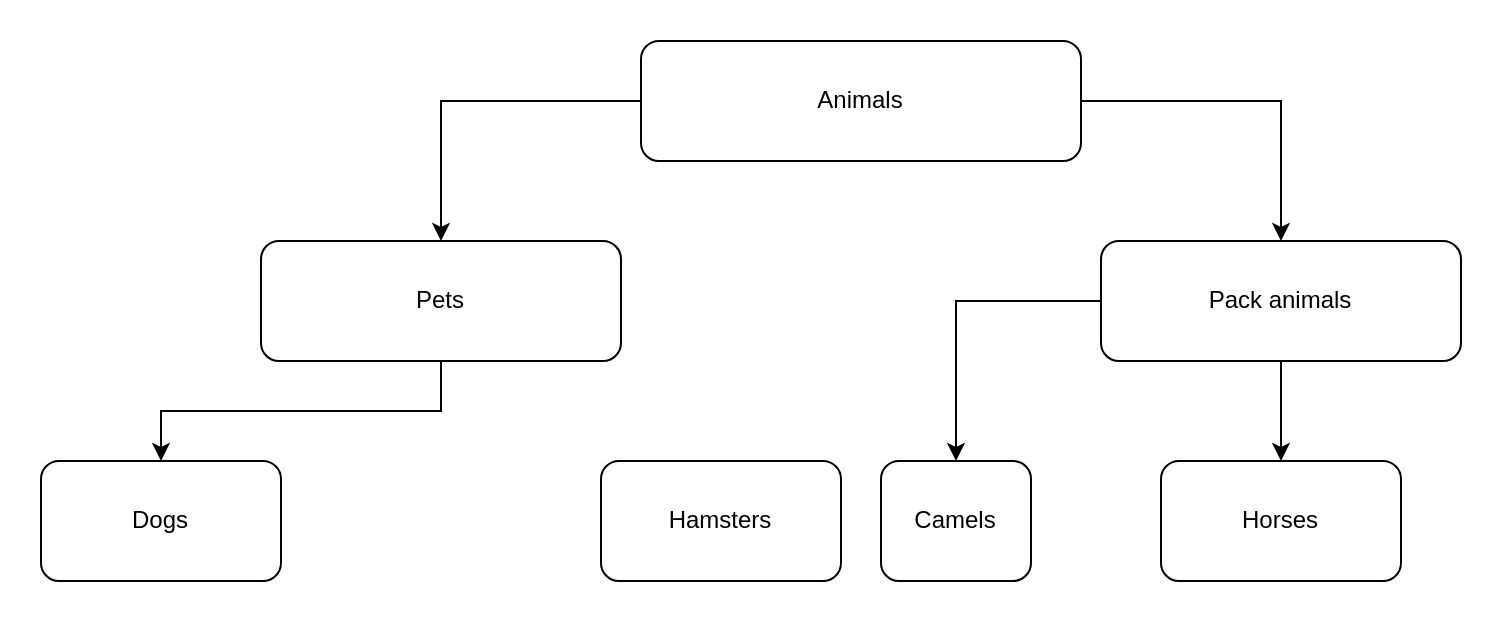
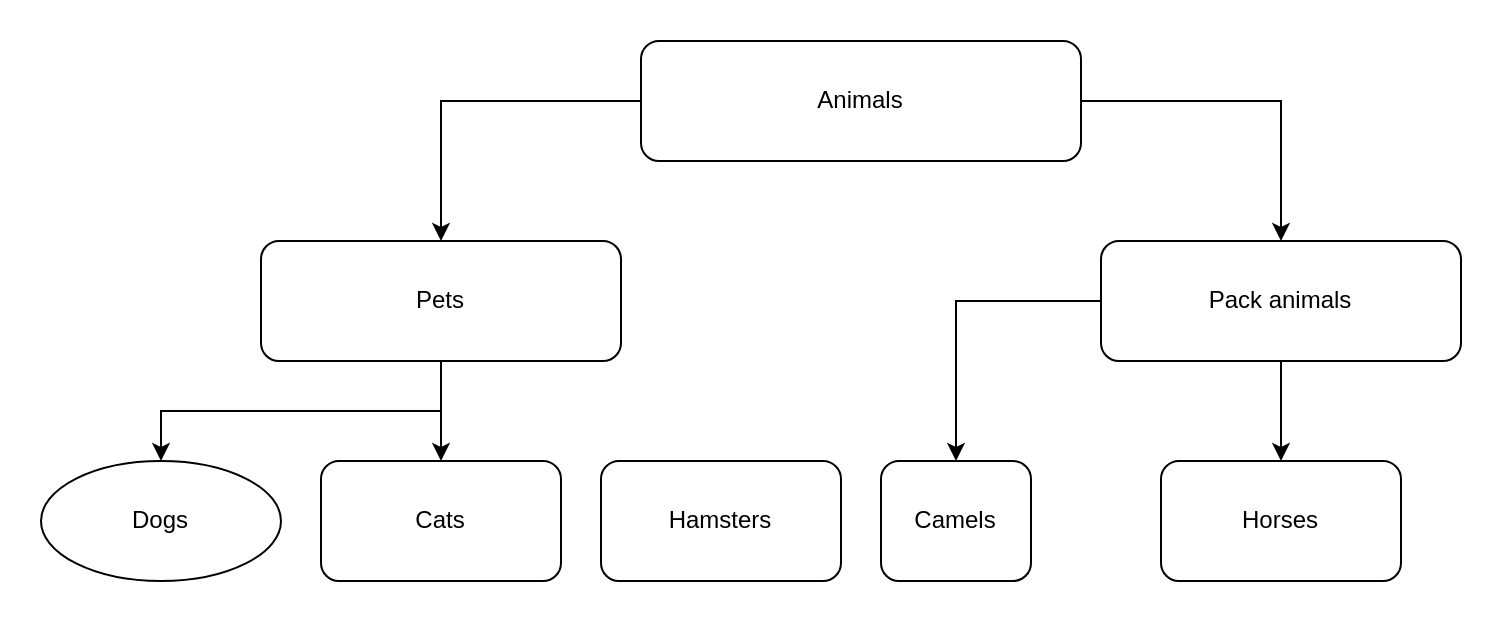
edge "Pets" -> "Cats": added
node "Dogs": shape rounded rectangle -> ellipse
node "Cats": added
